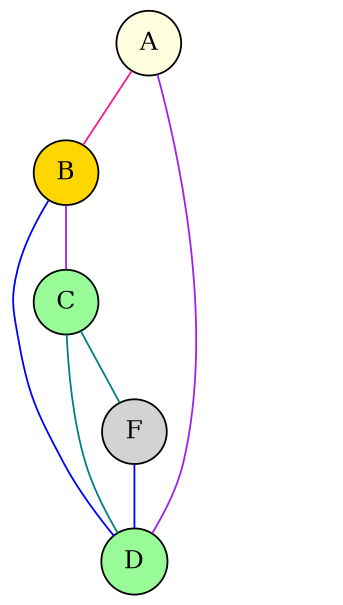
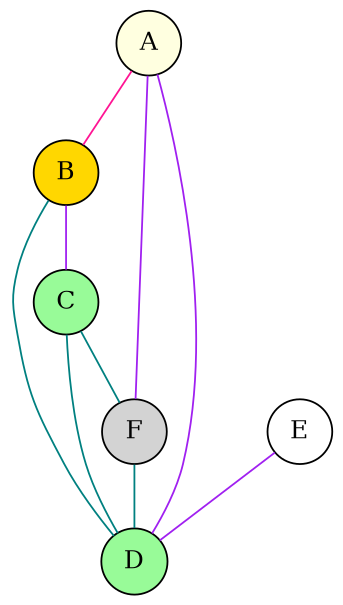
edge "A" -- "F": added
edge "B" -- "D": color blue -> teal
node "E": added
edge "F" -- "D": color blue -> teal
